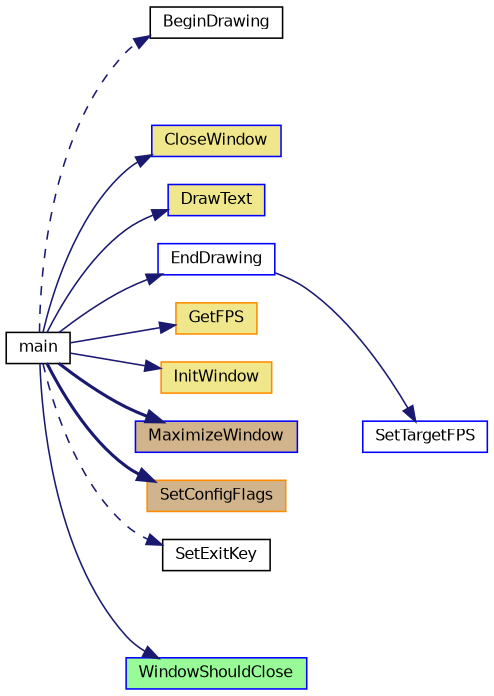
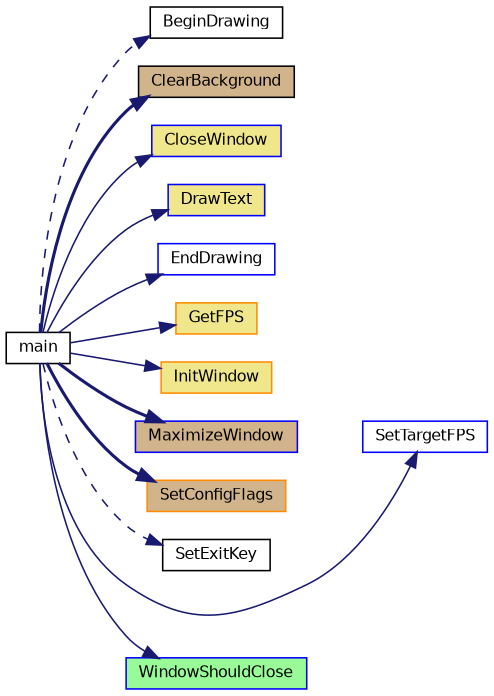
node "ClearBackground": added
edge "EndDrawing" -> "SetTargetFPS": now "main" -> "SetTargetFPS"
